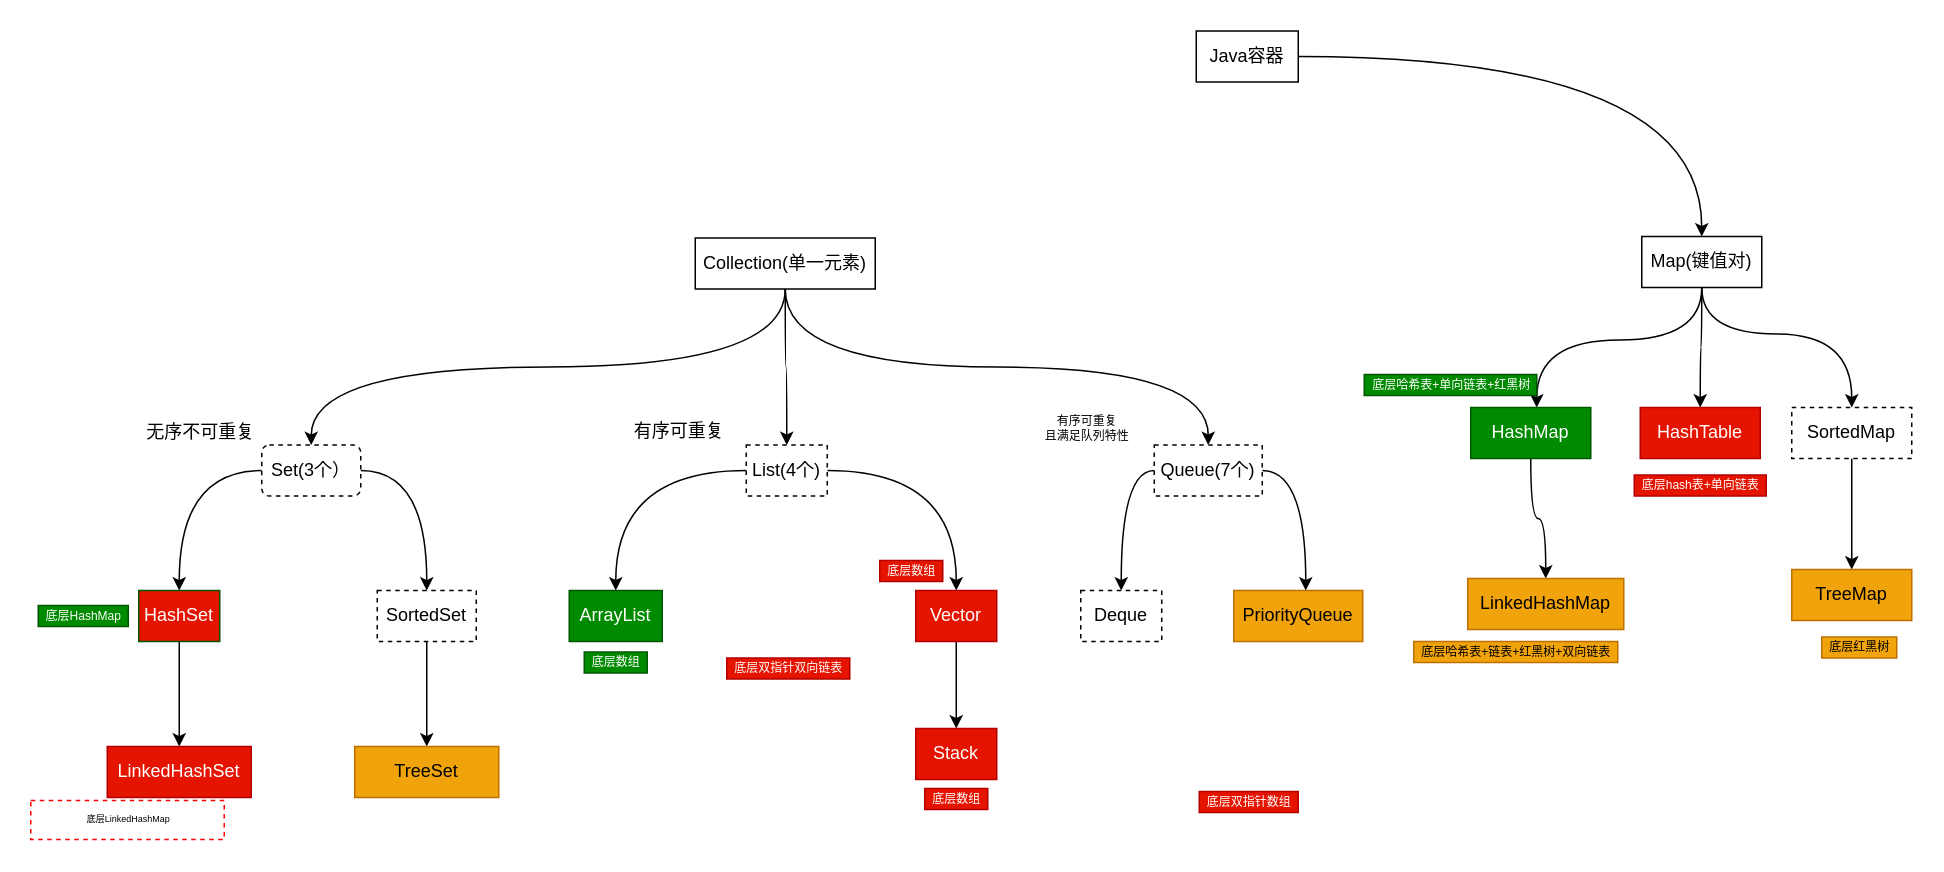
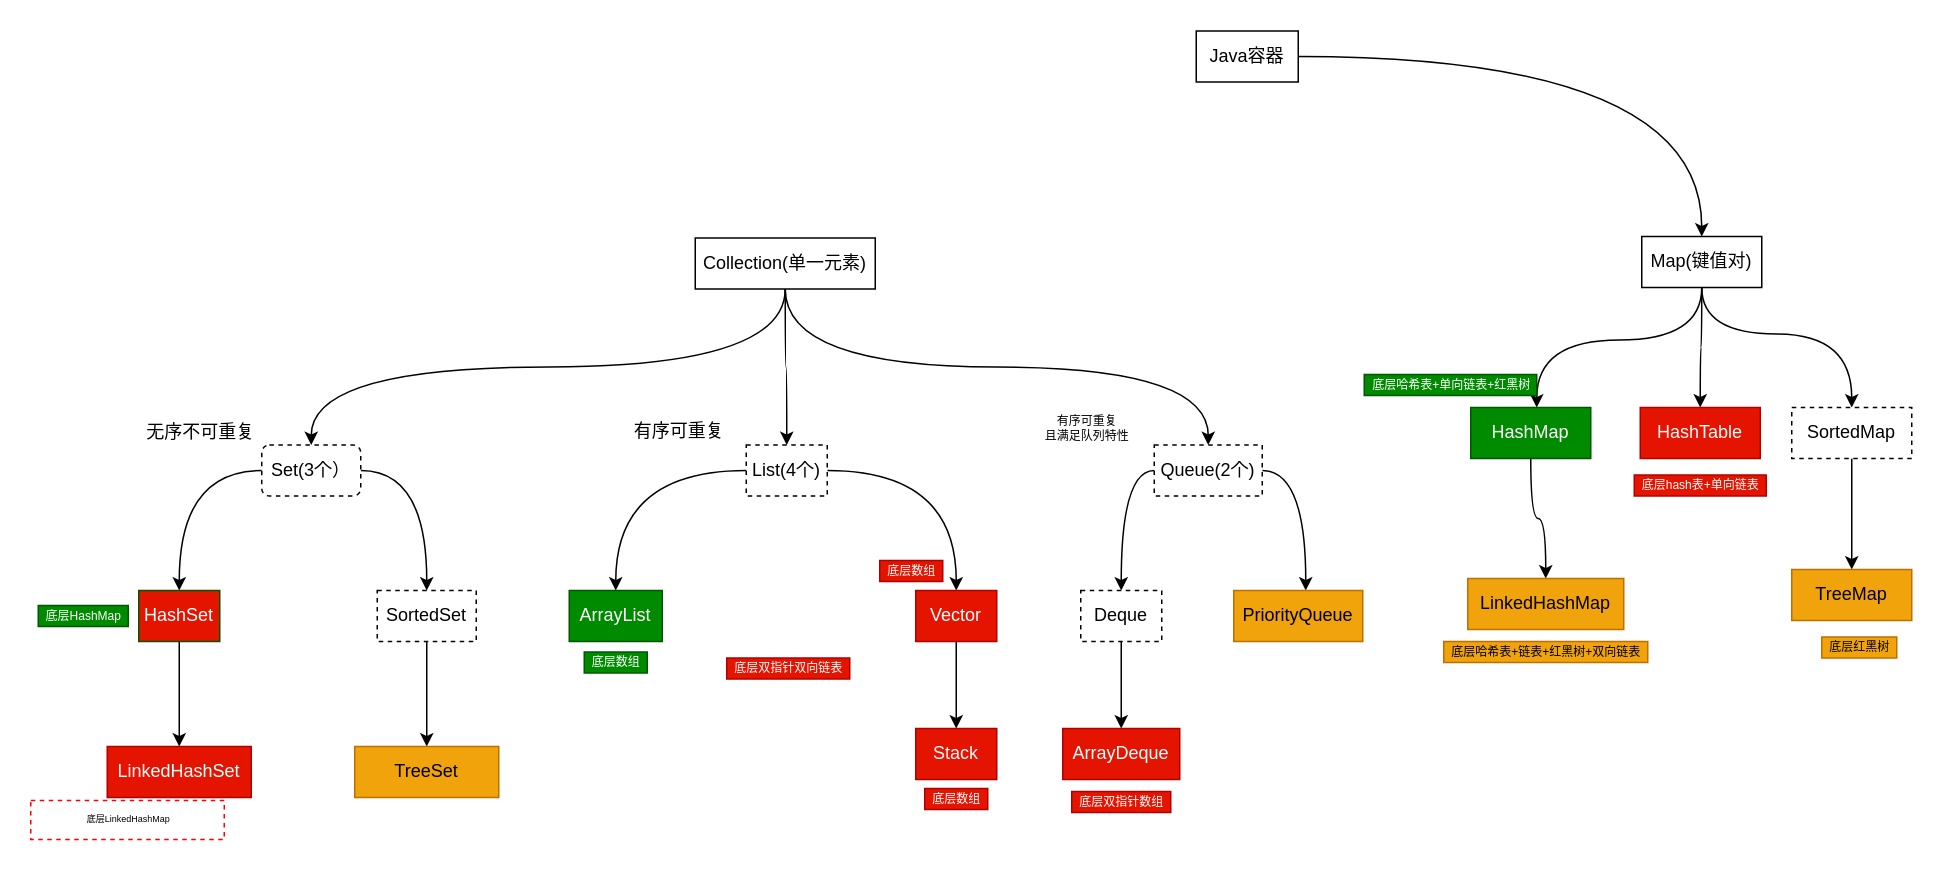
node "Queue(7个)": label "Queue(7个)" -> "Queue(2个)"
node "底层哈希表+链表+红黑树+双向链表": moved (1516, 652) -> (1546, 652)
edge "Deque" -> "ArrayDeque": added
node "ArrayDeque": added
node "底层双指针数组": moved (1249, 802) -> (1121, 802)
